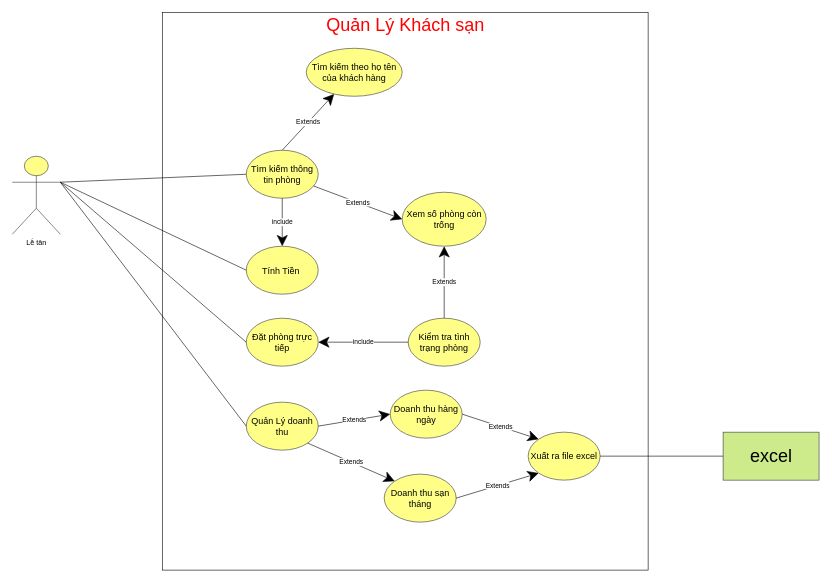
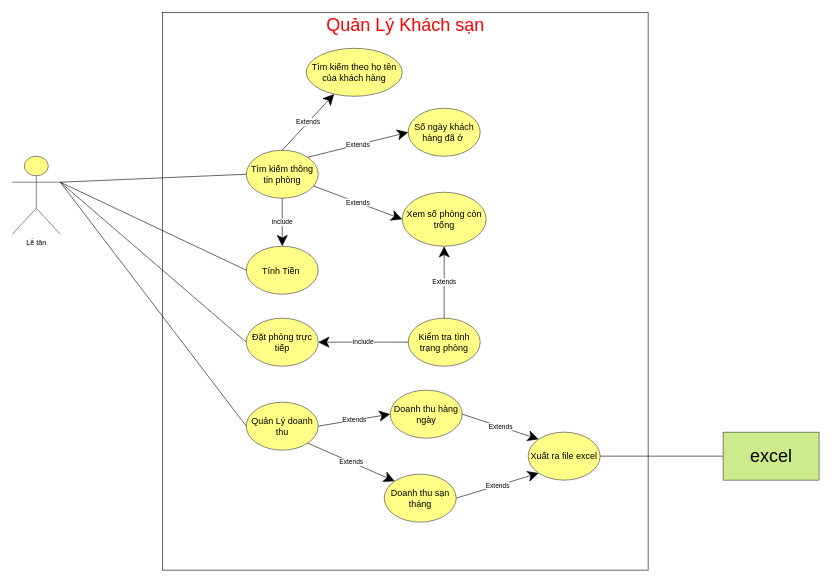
node "Số ngày khách hàng đã ở": added
edge "Tìm kiếm thông tin phòng" -> "Số ngày khách hàng đã ở": added, label "Extends"
